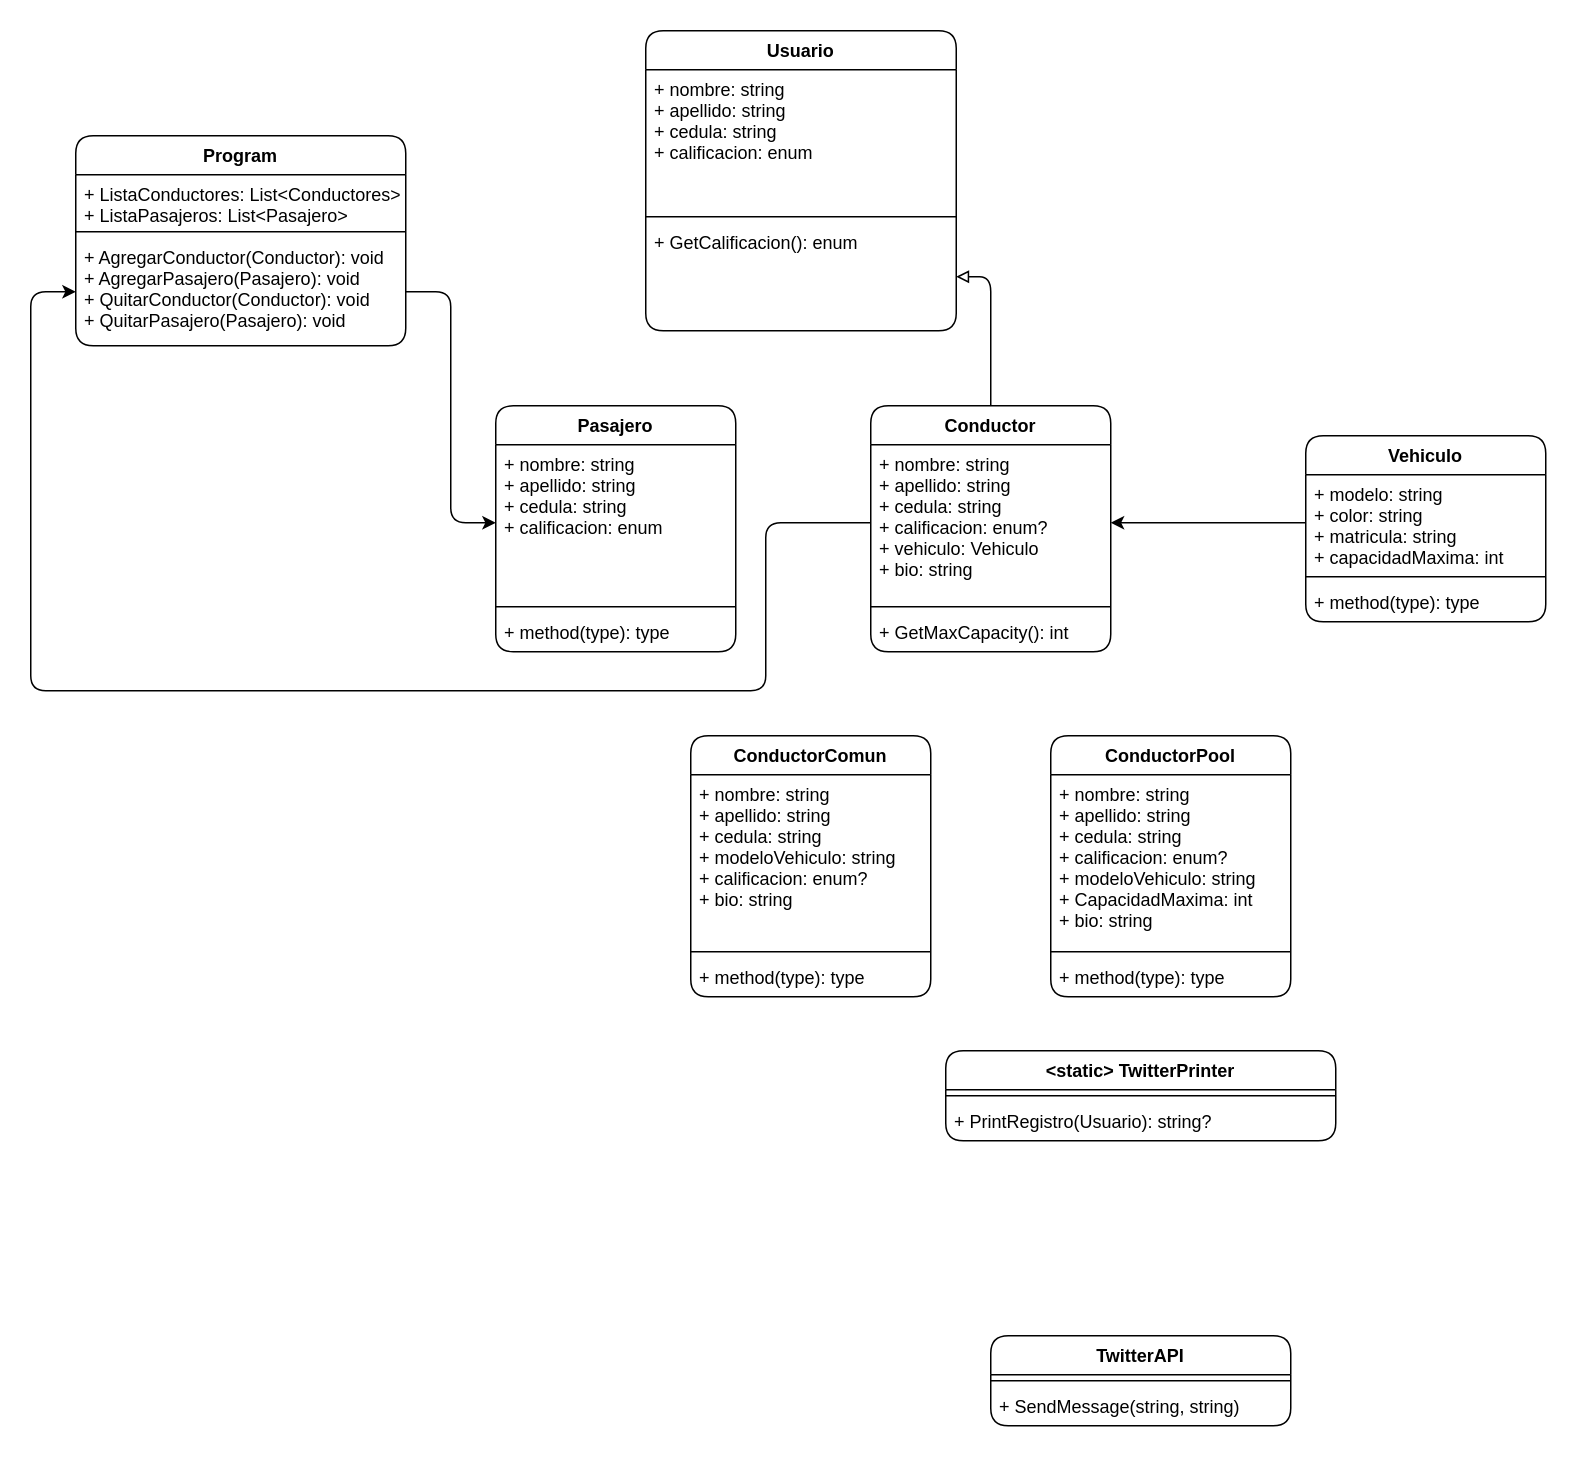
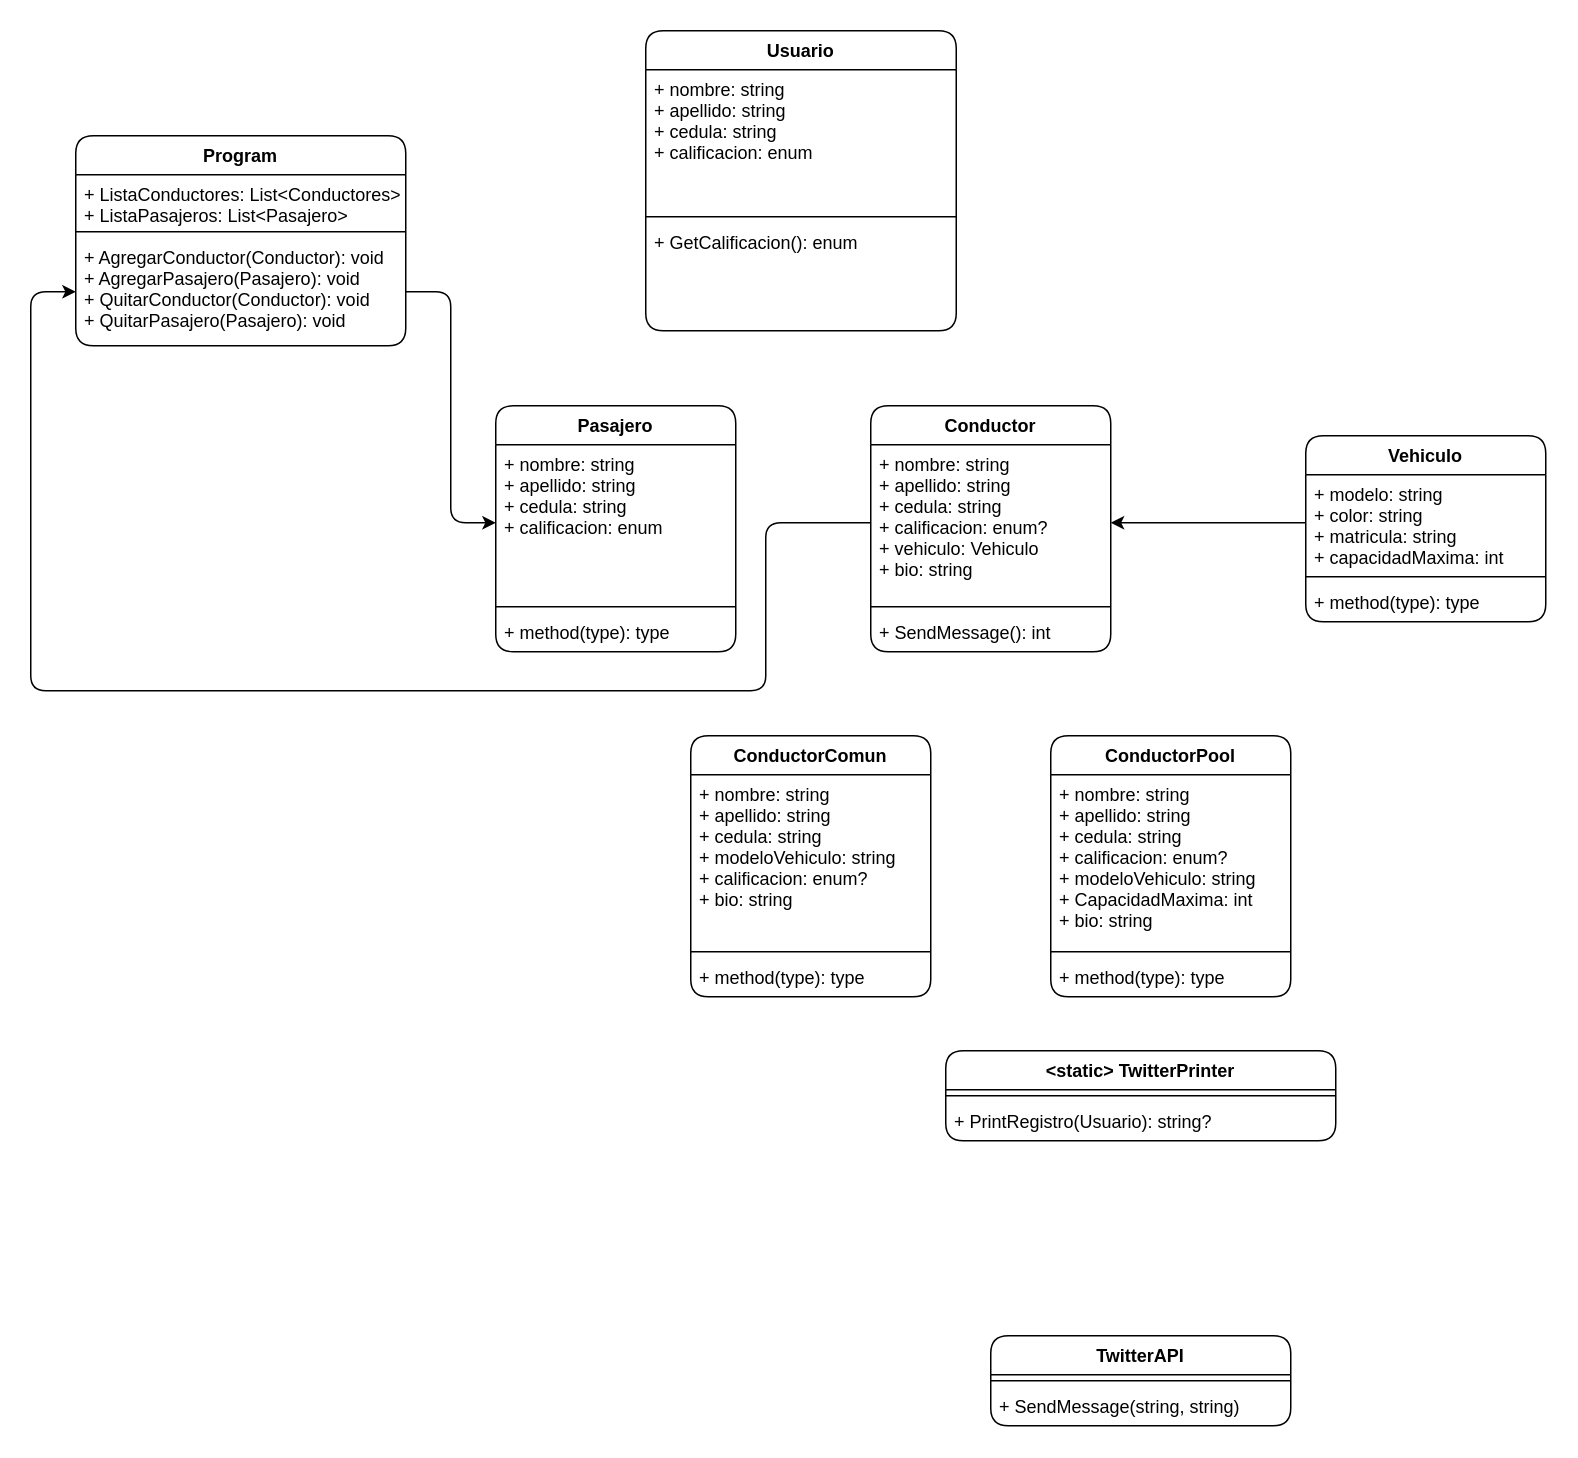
edge "Conductor" -> "+ GetCalificacion(): enum": removed
node "+ GetMaxCapacity(): int": label "+ GetMaxCapacity(): int" -> "+ SendMessage(): int"
